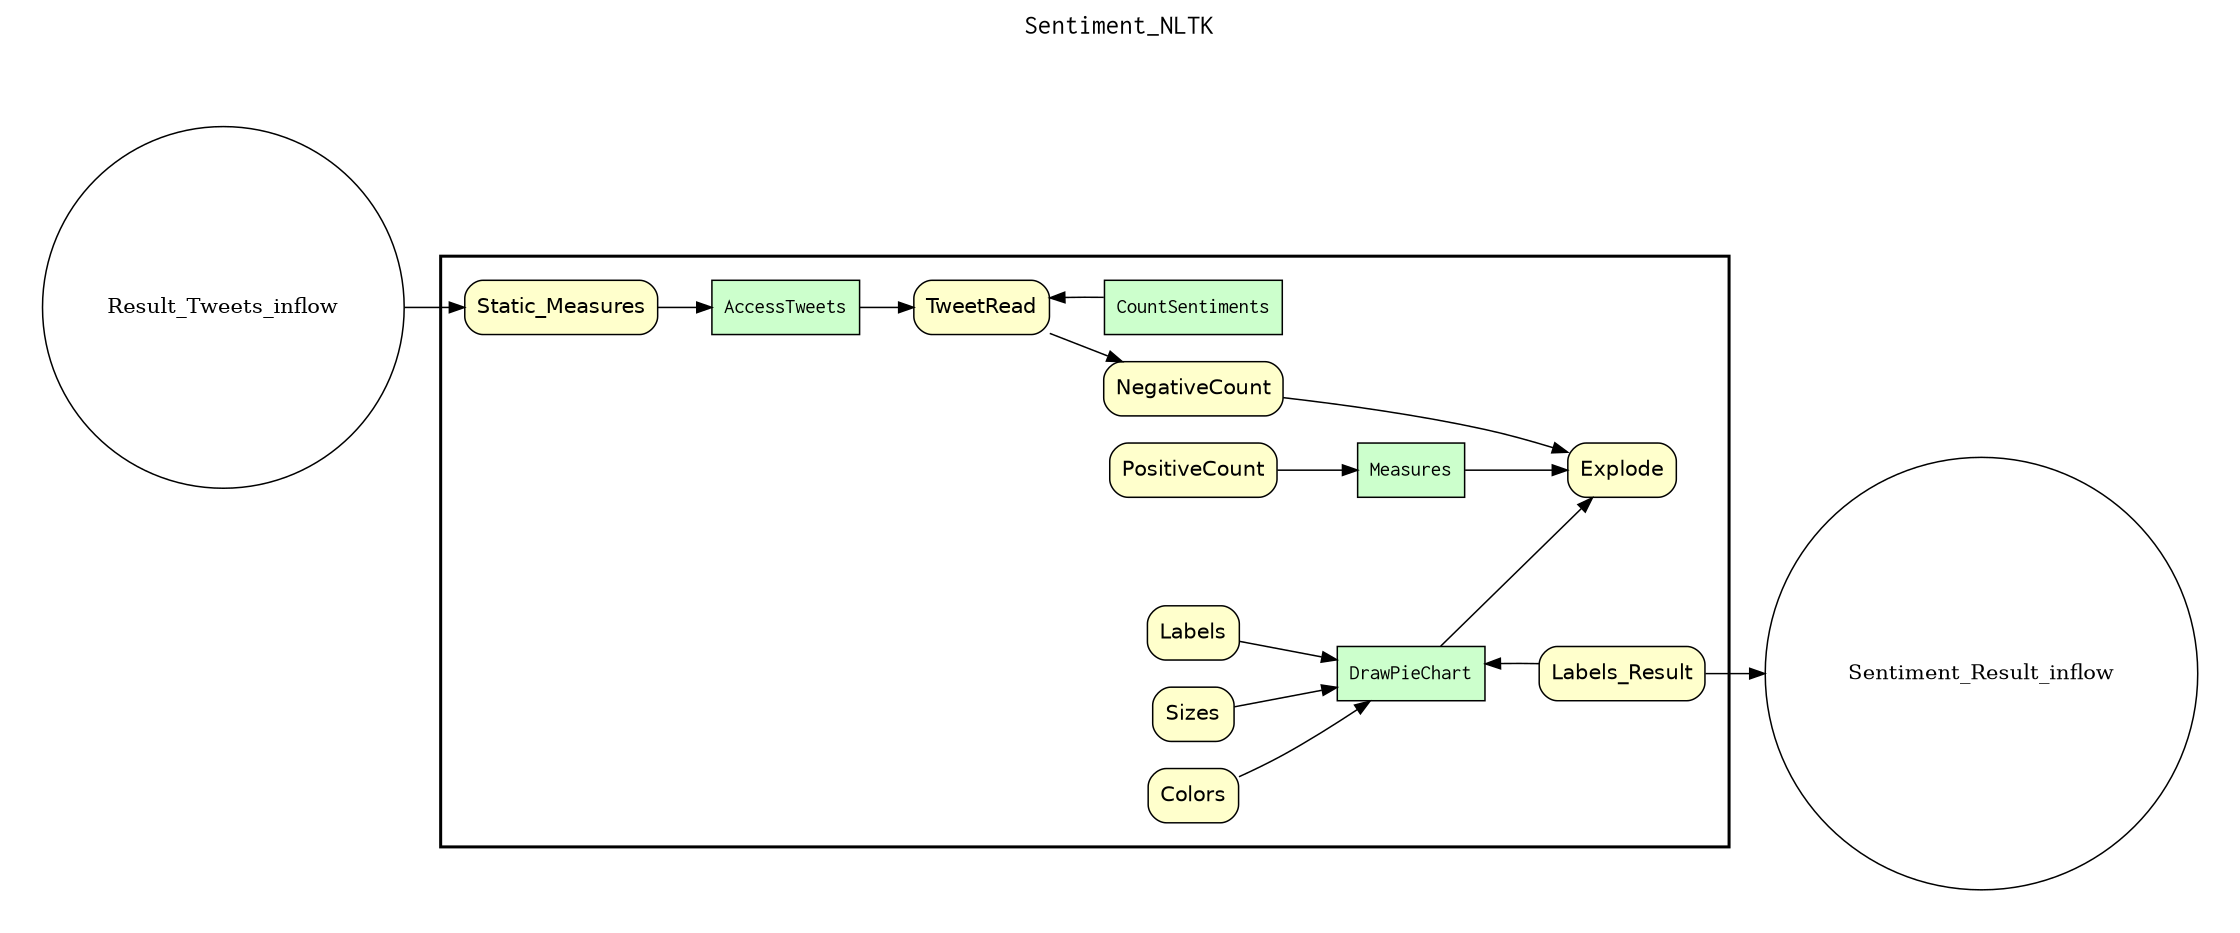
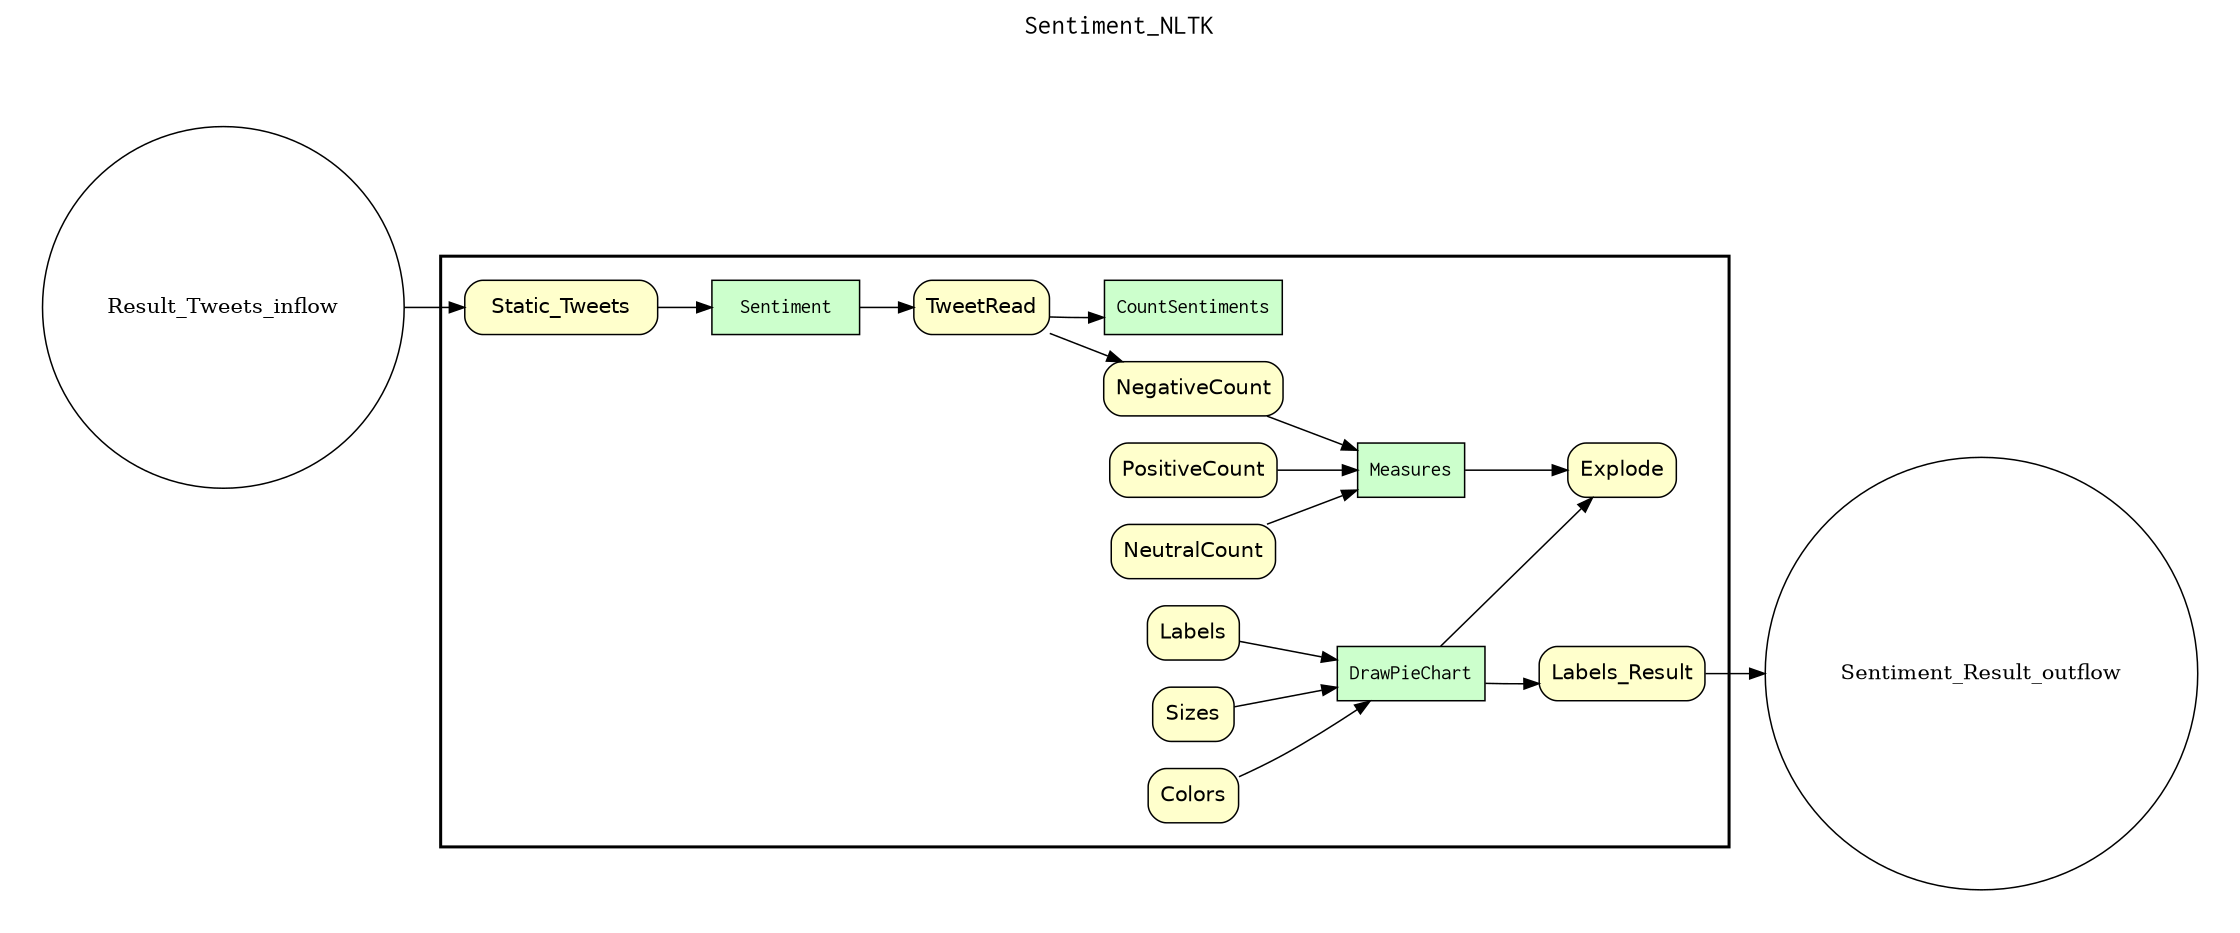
edge "CountSentiments" -> "TweetRead": reversed
node "Static_Measures": label "Static_Measures" -> "Static_Tweets"
node "AccessTweets": label "AccessTweets" -> "Sentiment"
edge "NegativeCount" -> "Explode": now "NegativeCount" -> "Measures"
node "NeutralCount": added
edge "Labels_Result" -> "DrawPieChart": reversed
node "Sentiment_Result_inflow": label "Sentiment_Result_inflow" -> "Sentiment_Result_outflow"
